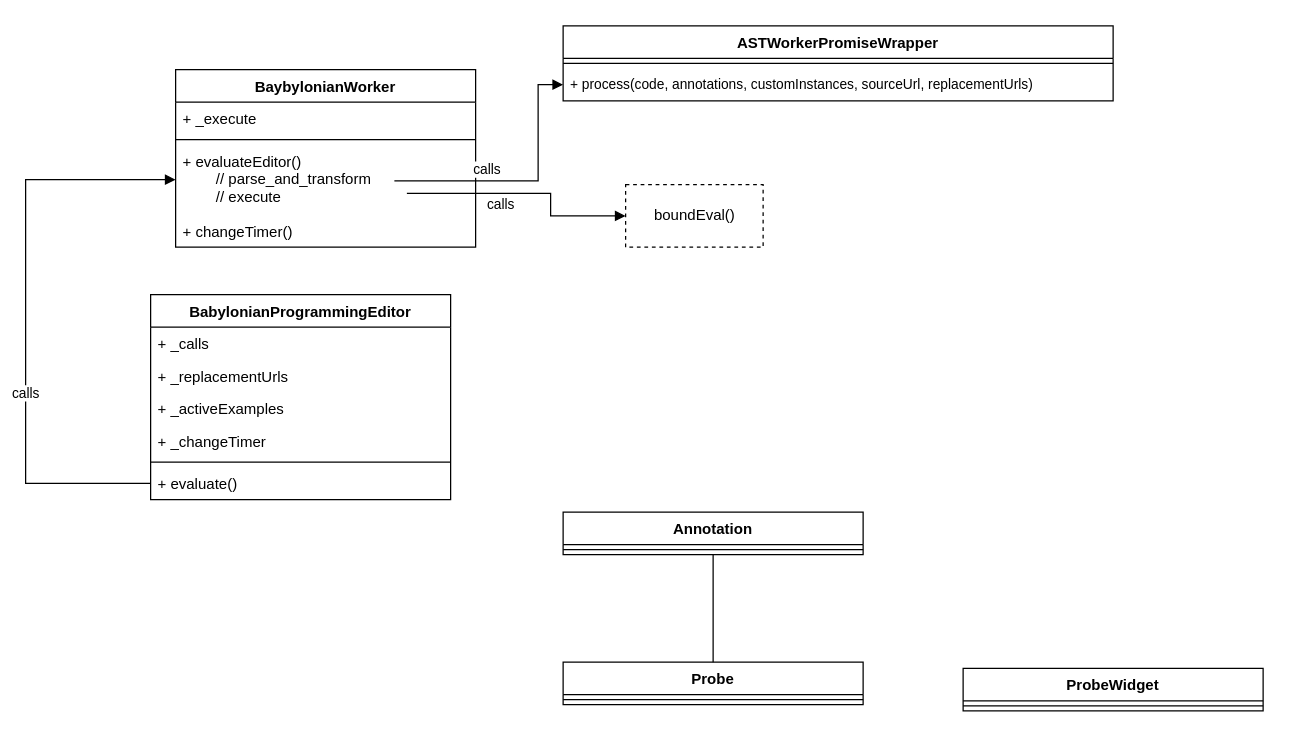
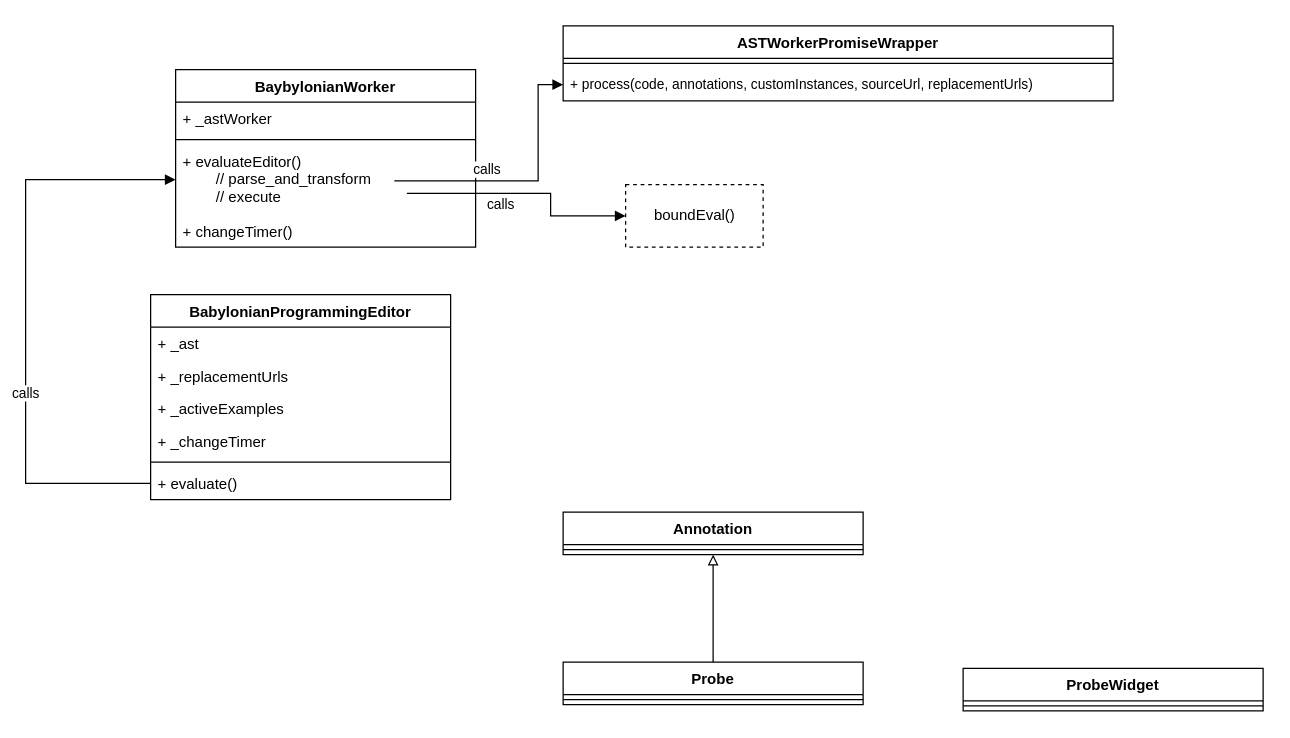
node "+ _execute": label "+ _execute" -> "+ _astWorker"
node "+ _calls": label "+ _calls" -> "+ _ast"
edge "Annotation" -- "Probe": arrowhead none -> block
